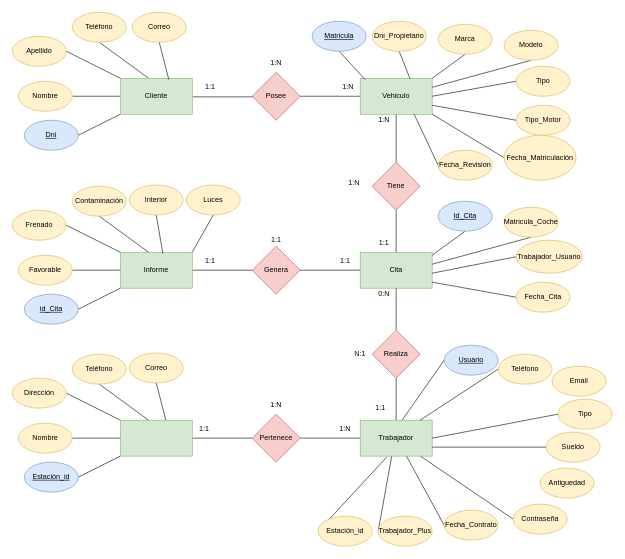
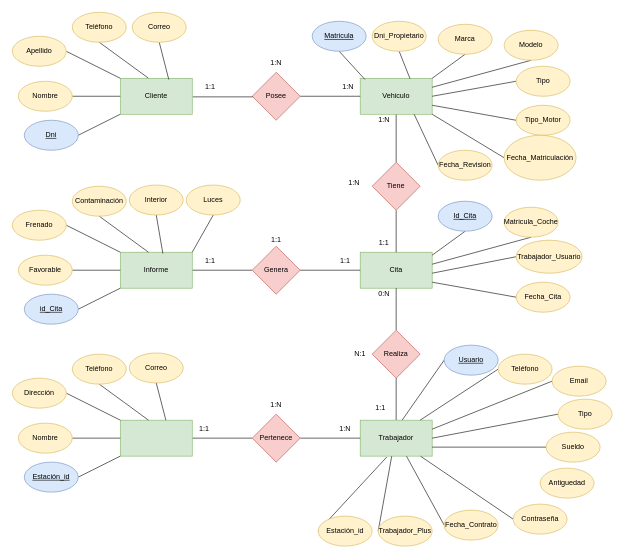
edge "Email" -- "Trabajador": added
